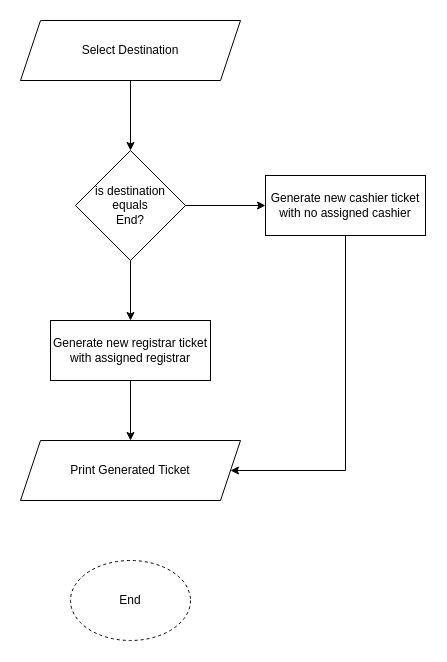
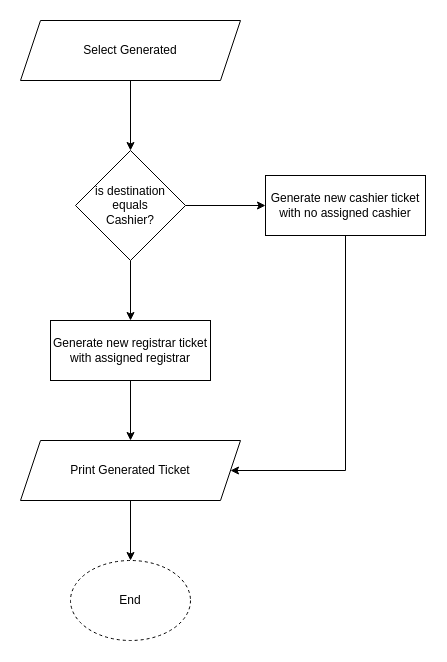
node "Select Destination": label "Select Destination" -> "Select Generated"
node "is destination equals End?": label "is destination equals End?" -> "is destination equals Cashier?"
edge "Print Generated Ticket" -> "End": added
